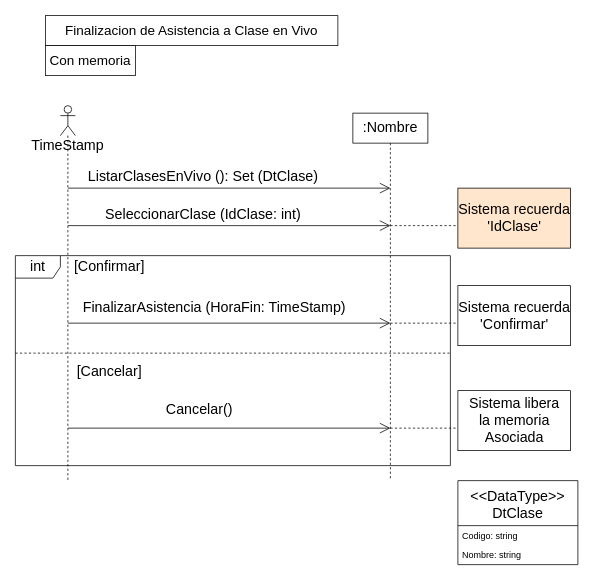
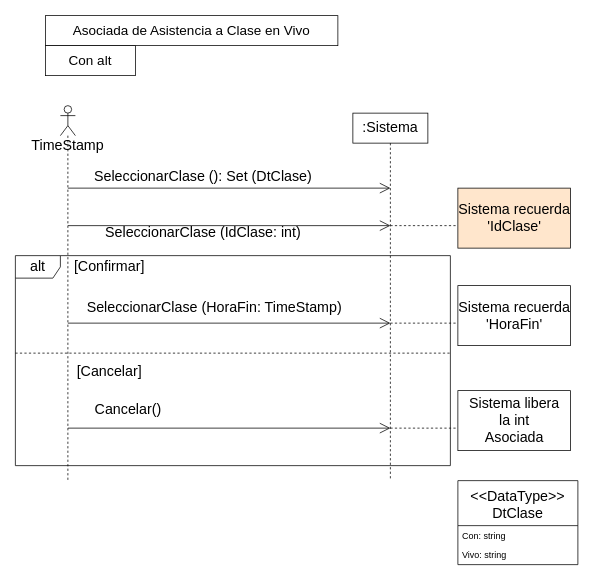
node "Finalizacion de Asistencia a Clase en Vivo": label "Finalizacion de Asistencia a Clase en Vivo" -> "Asociada de Asistencia a Clase en Vivo"
node "Con memoria": label "Con memoria" -> "Con alt"
node ":Nombre": label ":Nombre" -> ":Sistema"
node "ListarClasesEnVivo (): Set (DtClase)": label "ListarClasesEnVivo (): Set (DtClase)" -> "SeleccionarClase (): Set (DtClase)"
node "SeleccionarClase (IdClase: int)": moved (203, 214) -> (203, 233)
node "int": label "int" -> "alt"
node "FinalizarAsistencia (HoraFin: TimeStamp)": label "FinalizarAsistencia (HoraFin: TimeStamp)" -> "SeleccionarClase (HoraFin: TimeStamp)"
node "Sistema recuerda 'Confirmar'": label "Sistema recuerda 'Confirmar'" -> "Sistema recuerda 'HoraFin'"
node "Cancelar()": moved (199, 409) -> (128, 409)
node "Sistema libera la memoria Asociada": label "Sistema libera la memoria Asociada" -> "Sistema libera la int Asociada"
node "Codigo: string": label "Codigo: string" -> "Con: string"
node "Nombre: string": label "Nombre: string" -> "Vivo: string"
